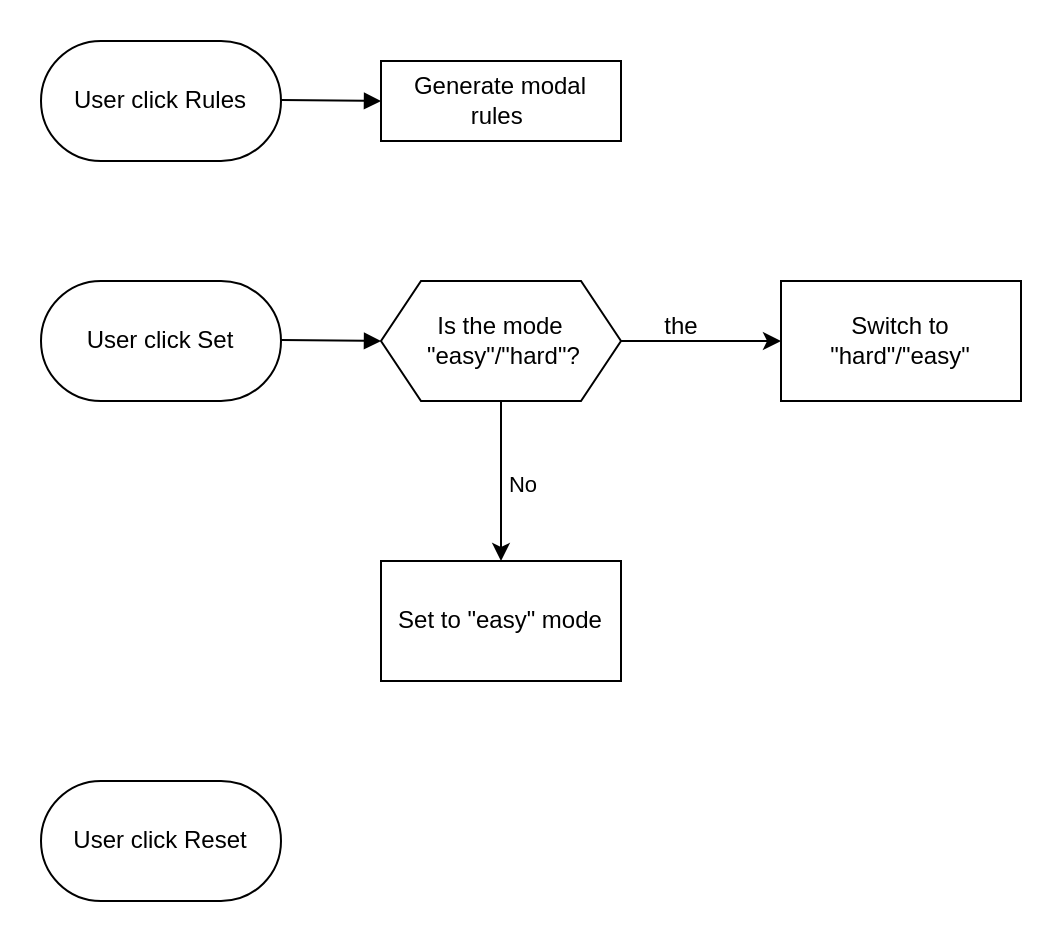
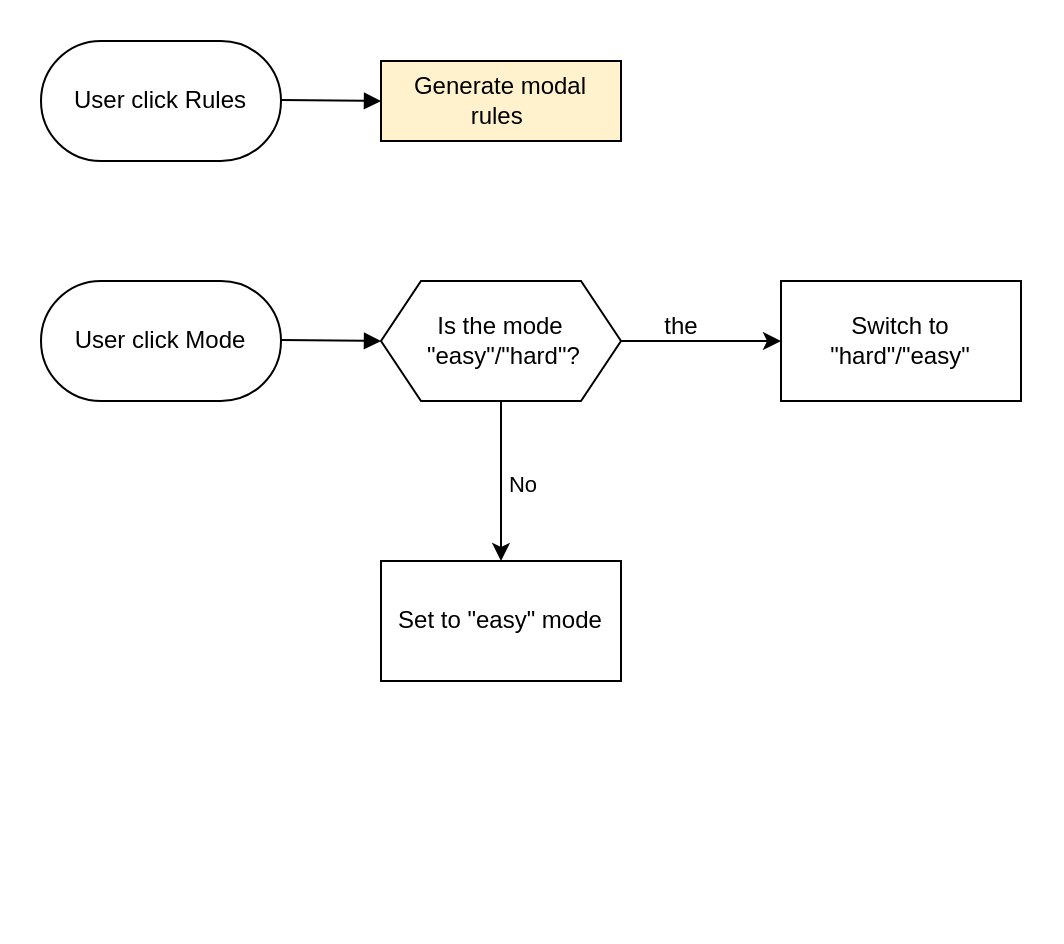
node "Generate modal rules": fillcolor #ffffff -> #fff2cc
node "User click Set": label "User click Set" -> "User click Mode"
node "User click Reset": removed
